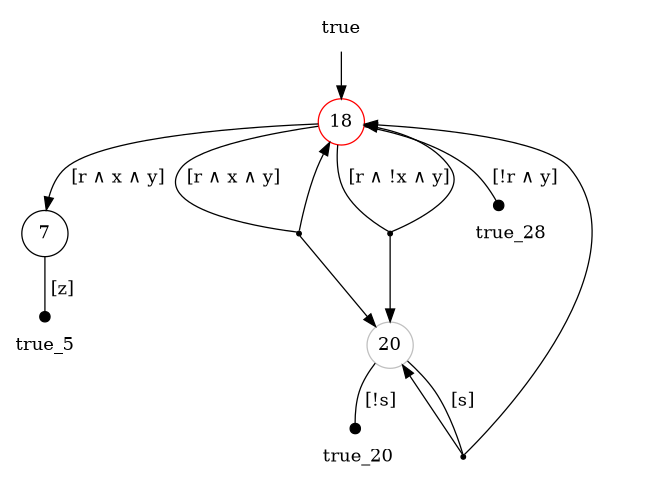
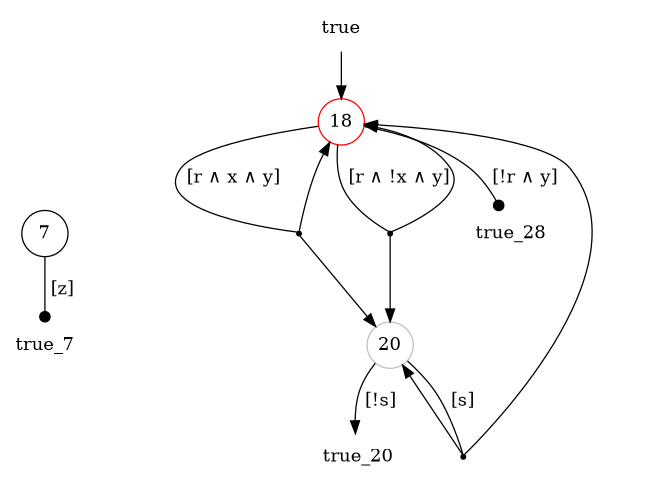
edge "18" -> "7": removed, label "[r ∧ x ∧ y]"
node "true_5": label "true_5" -> "true_7"
edge "20" -> "true_20": arrowhead dot -> normal
